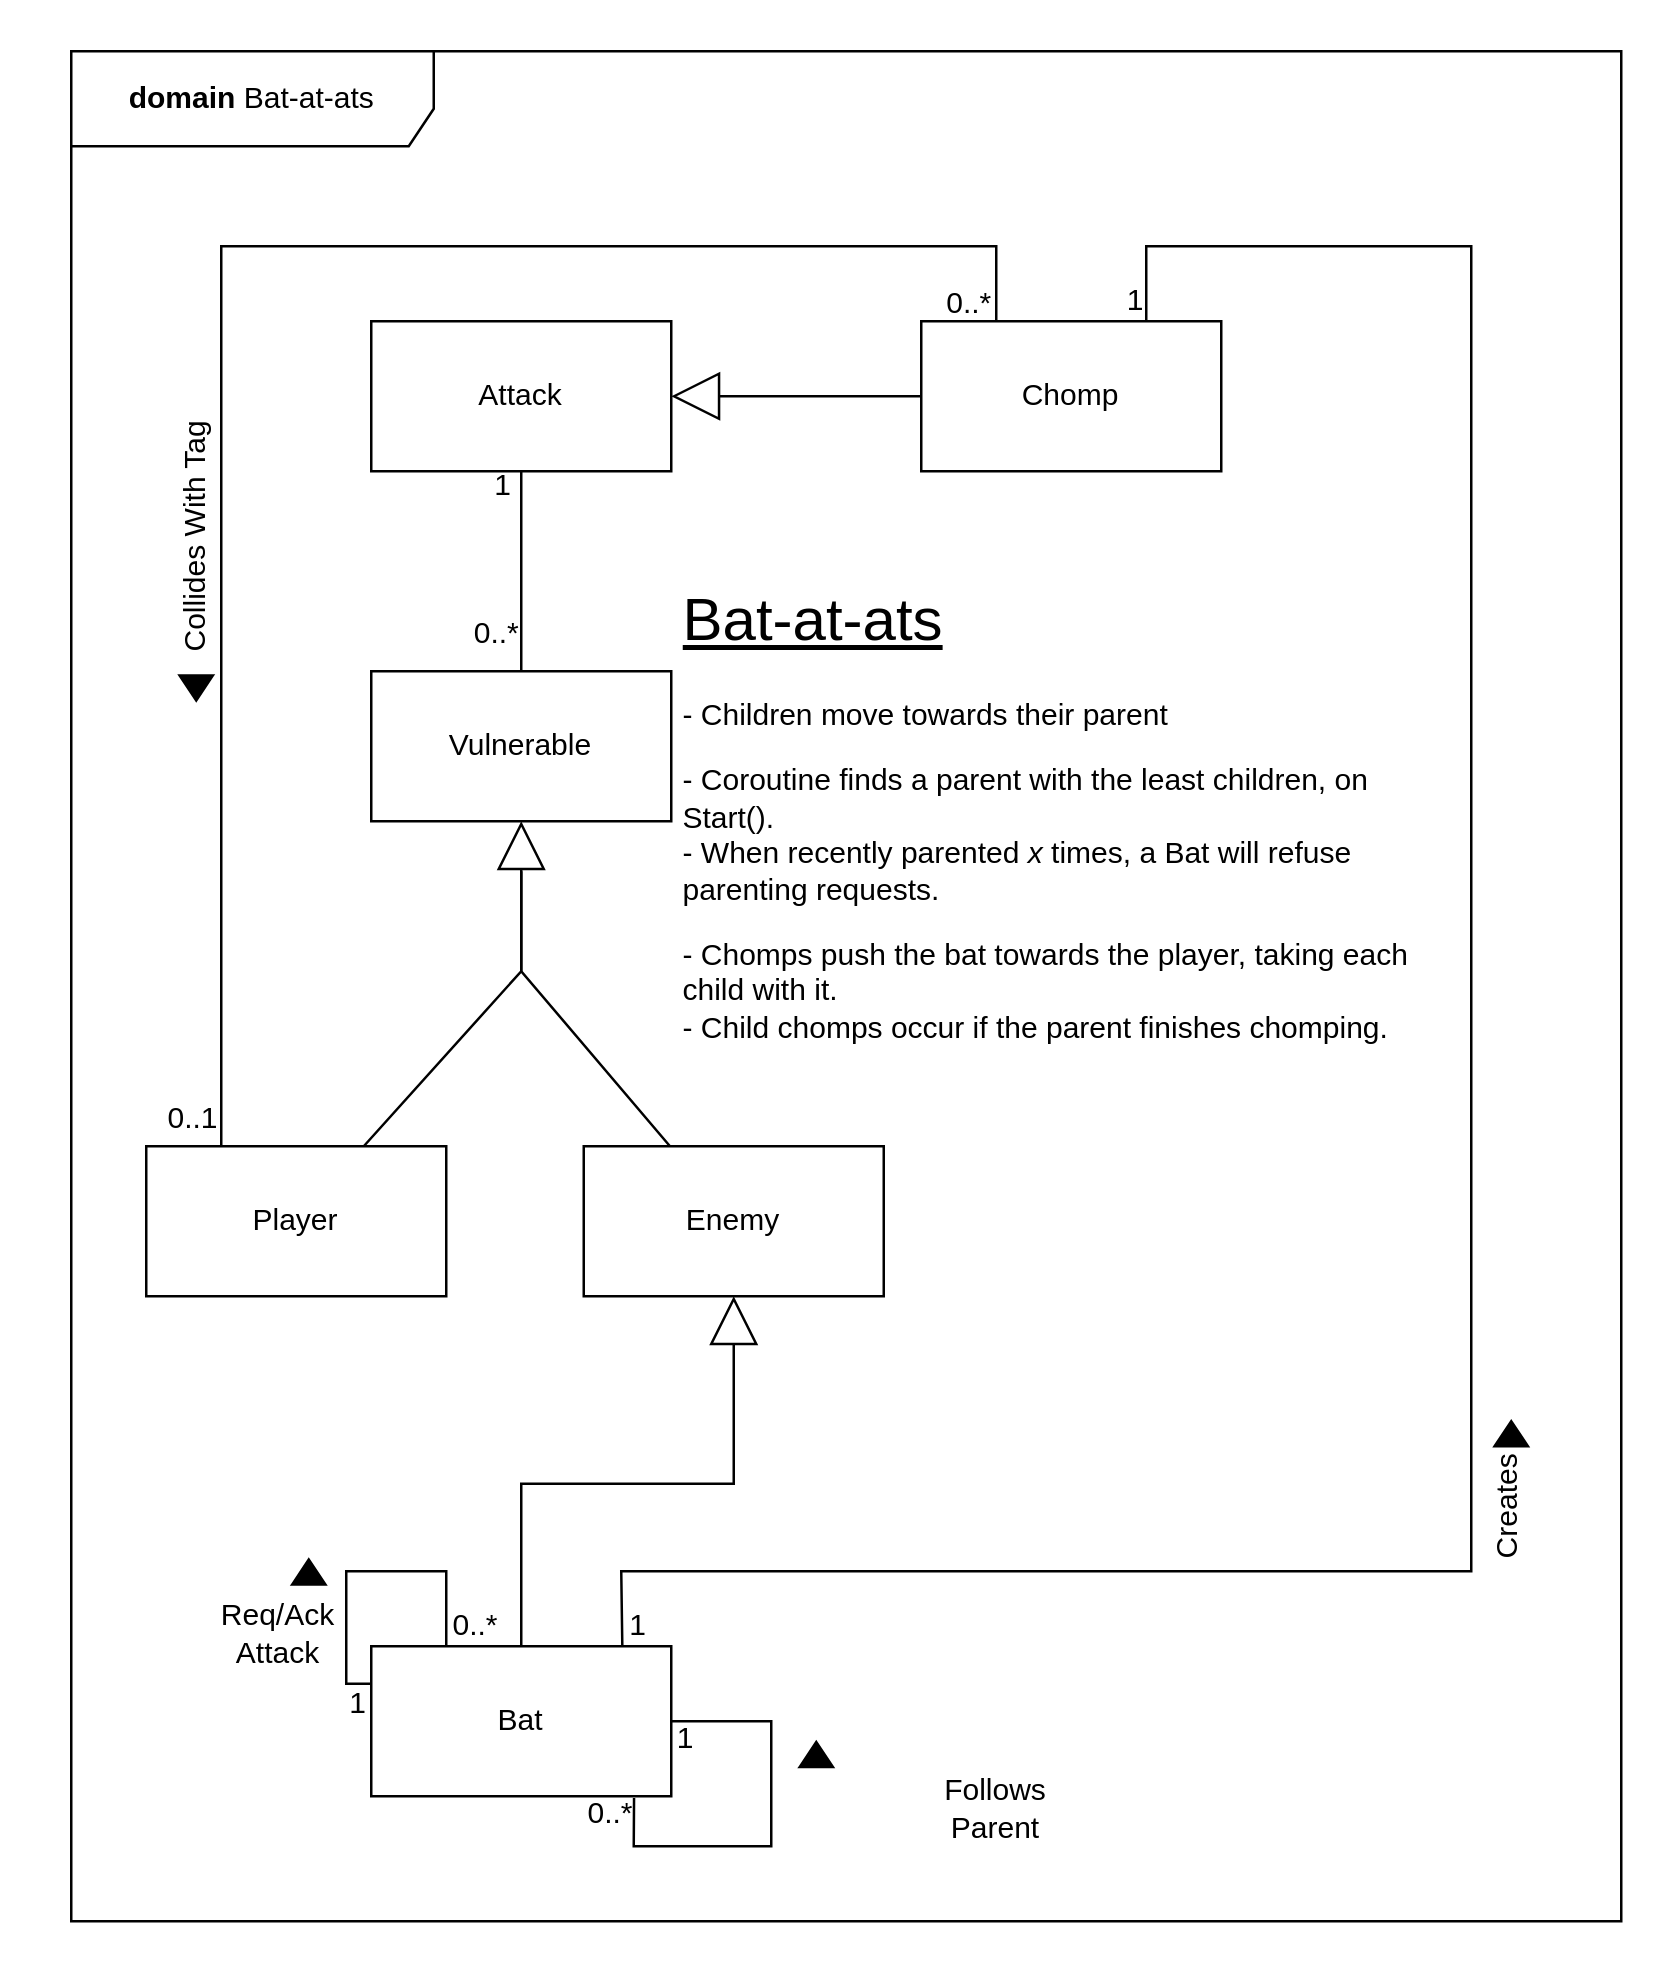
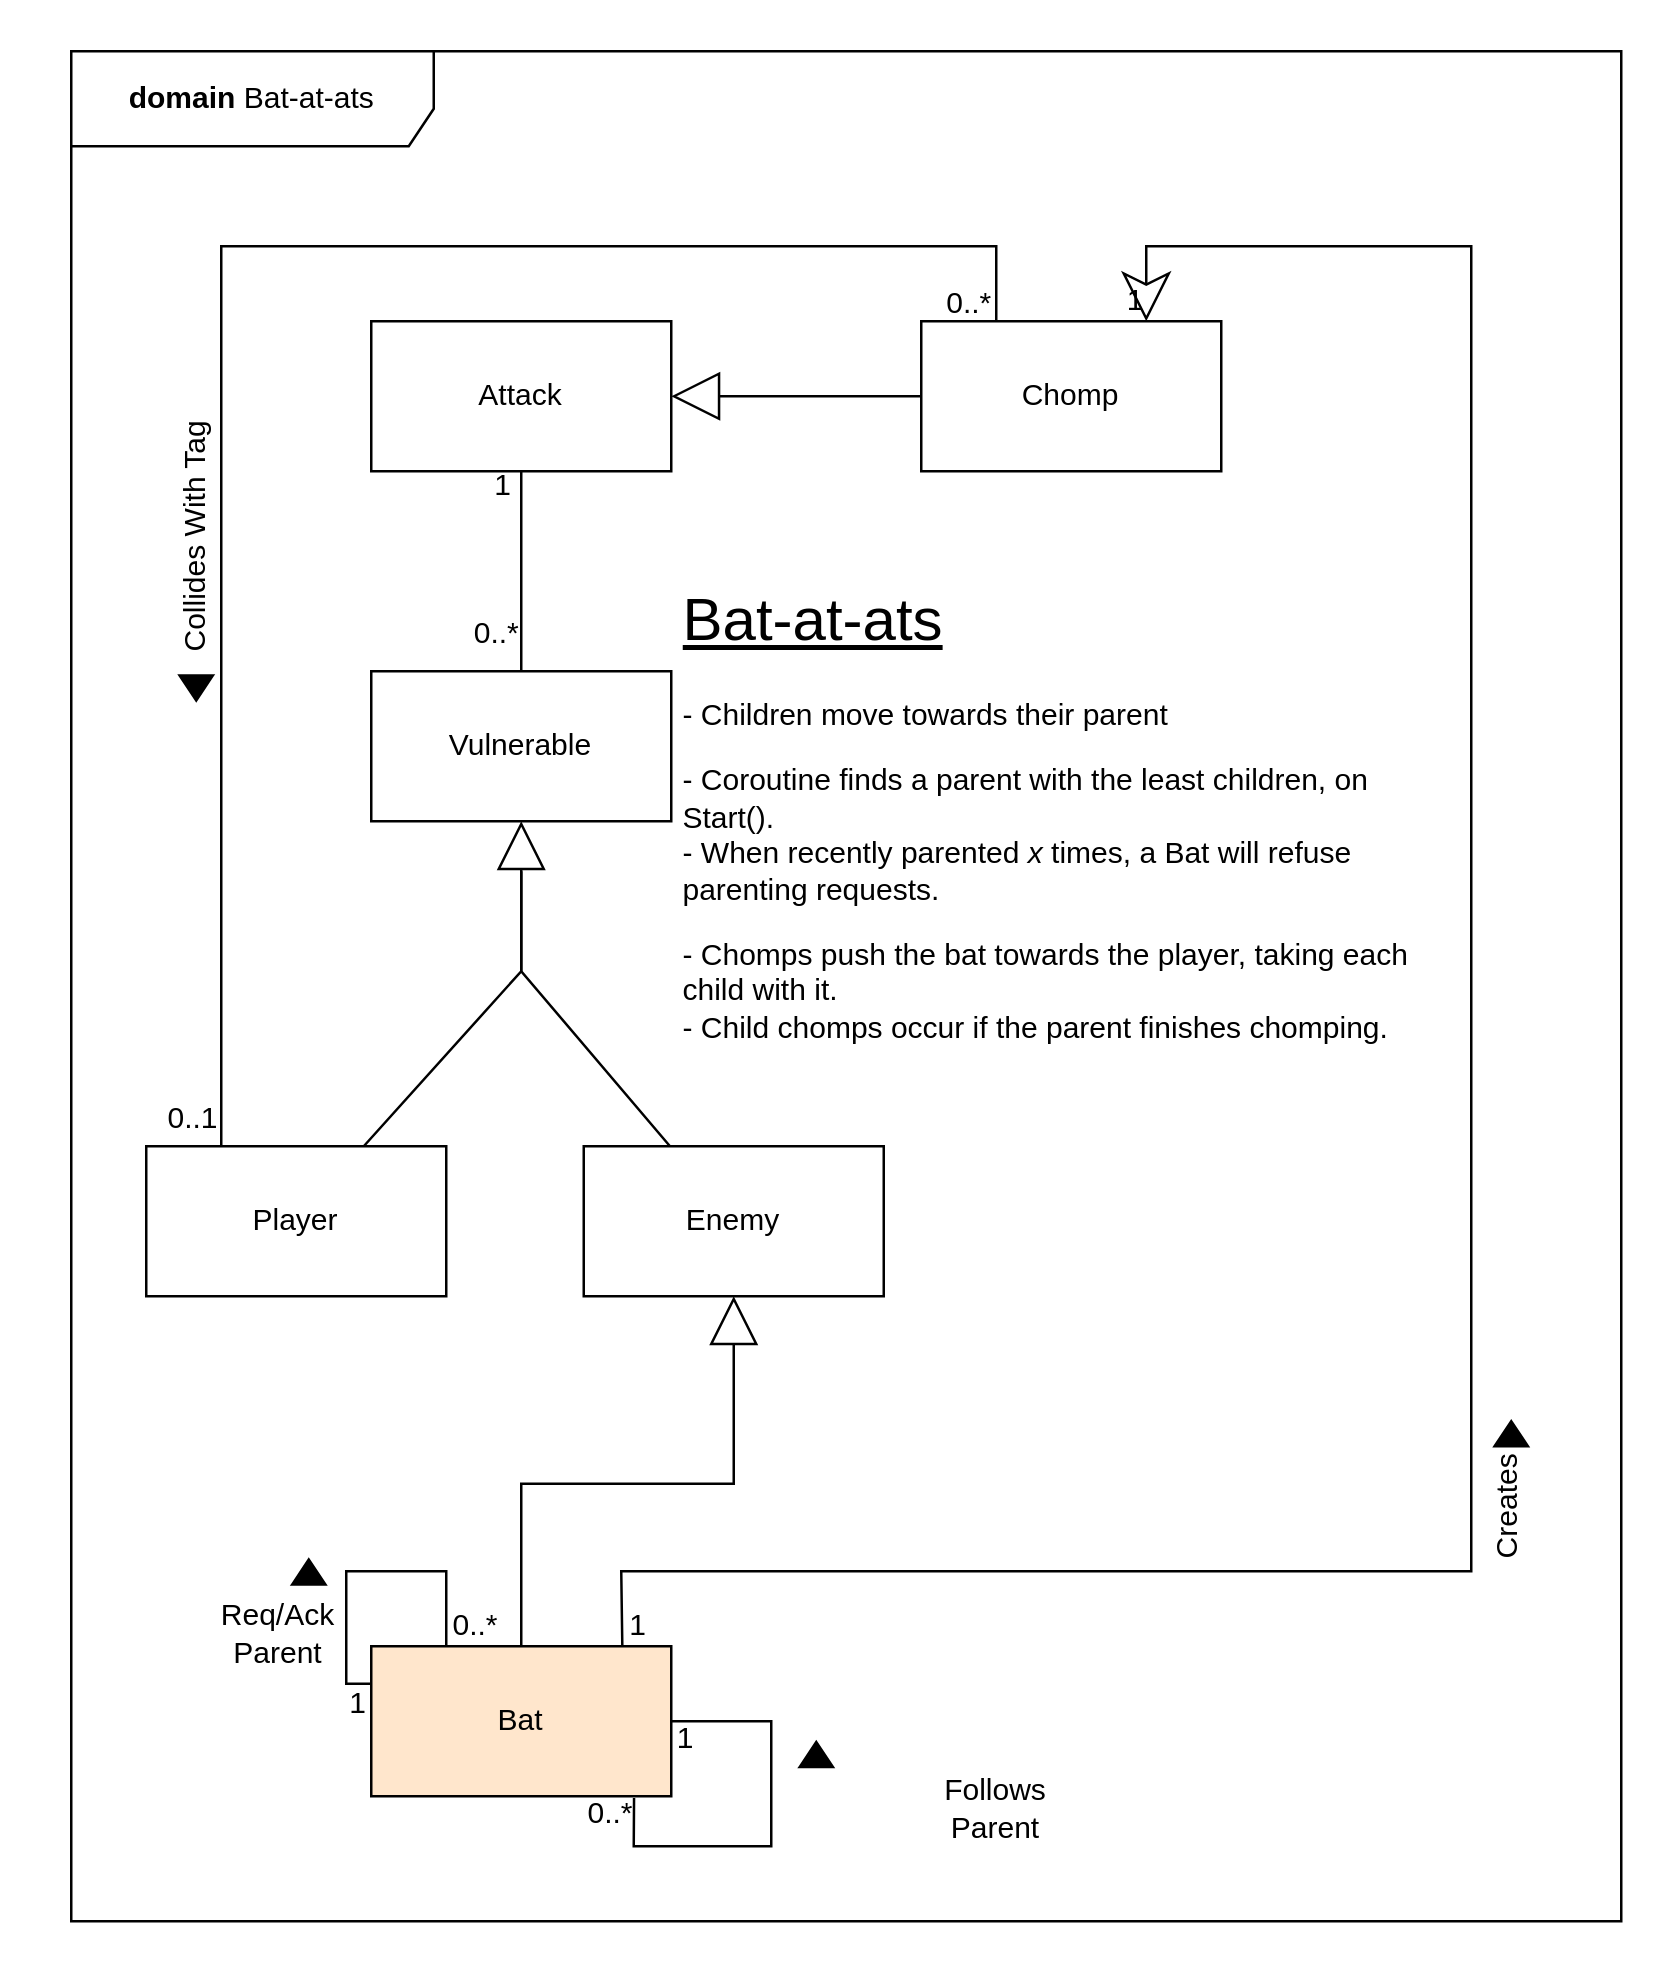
edge "Chomp" -- "Bat": arrowhead none -> classic
node "Req/Ack Attack": label "Req/Ack Attack" -> "Req/Ack Parent"
node "Bat": fillcolor #ffffff -> #ffe6cc
